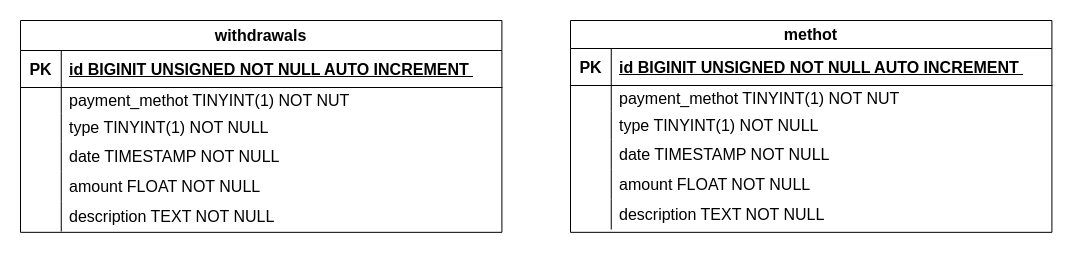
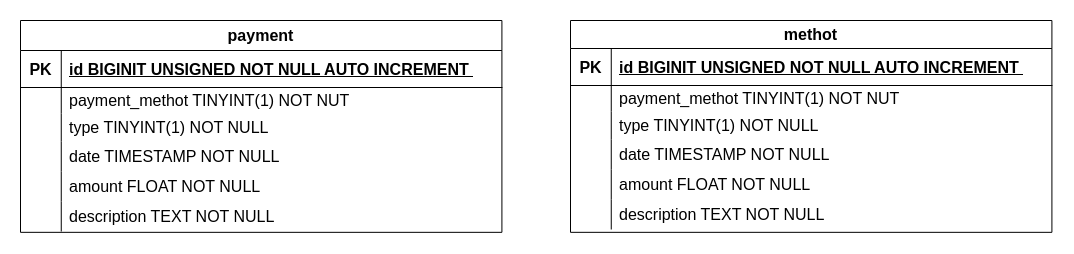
node "withdrawals": label "withdrawals" -> "payment"
